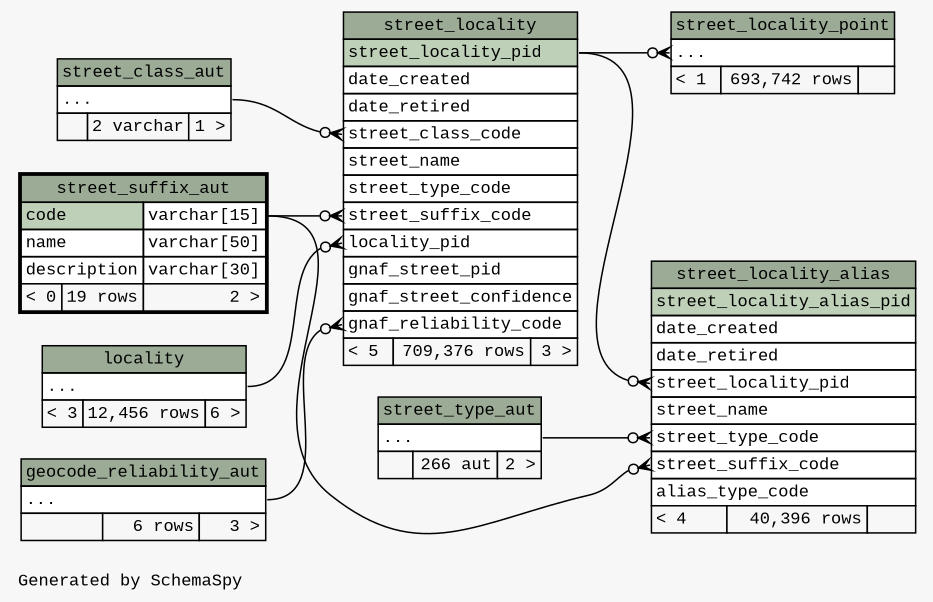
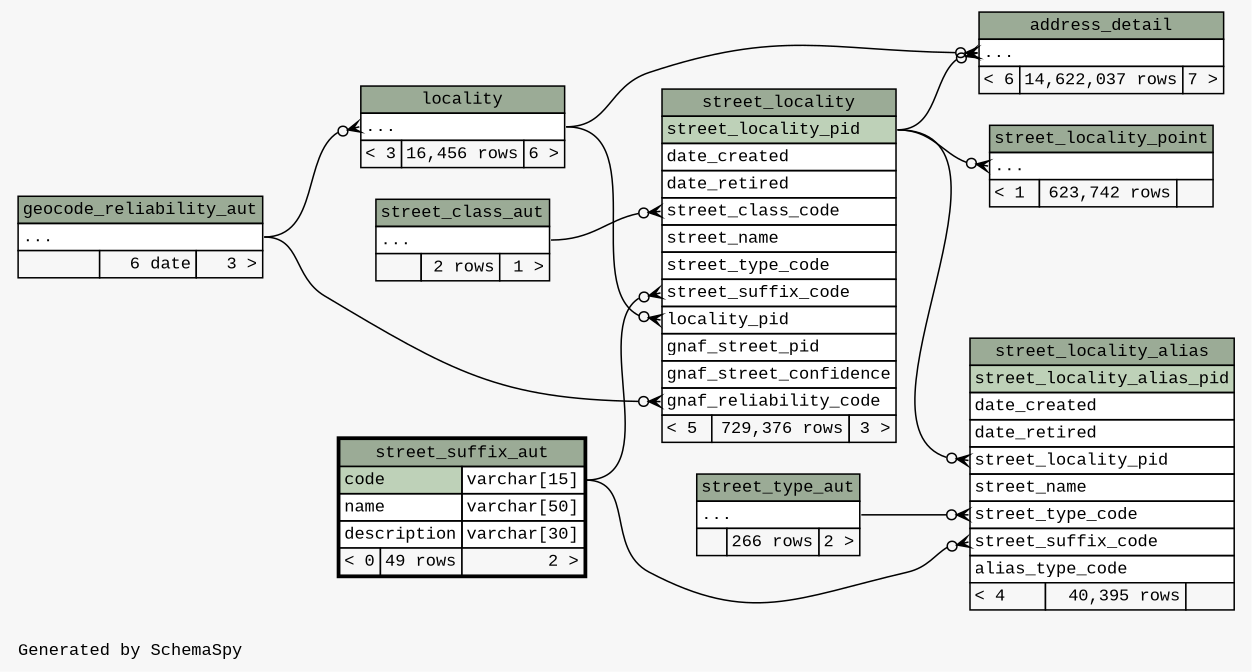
node "address_detail": added
node "street_locality_point": text "693,742 rows" -> "623,742 rows"
node "street_class_aut": text "2 varchar" -> "2 rows"
edge "geocode_reliability_aut" -> "locality": added
node "street_suffix_aut": text "19 rows" -> "49 rows"
node "street_locality": text "709,376 rows" -> "729,376 rows"
node "locality": text "12,456 rows" -> "16,456 rows"
node "street_type_aut": text "266 aut" -> "266 rows"
node "street_locality_alias": text "40,396 rows" -> "40,395 rows"
node "geocode_reliability_aut": text "6 rows" -> "6 date"
